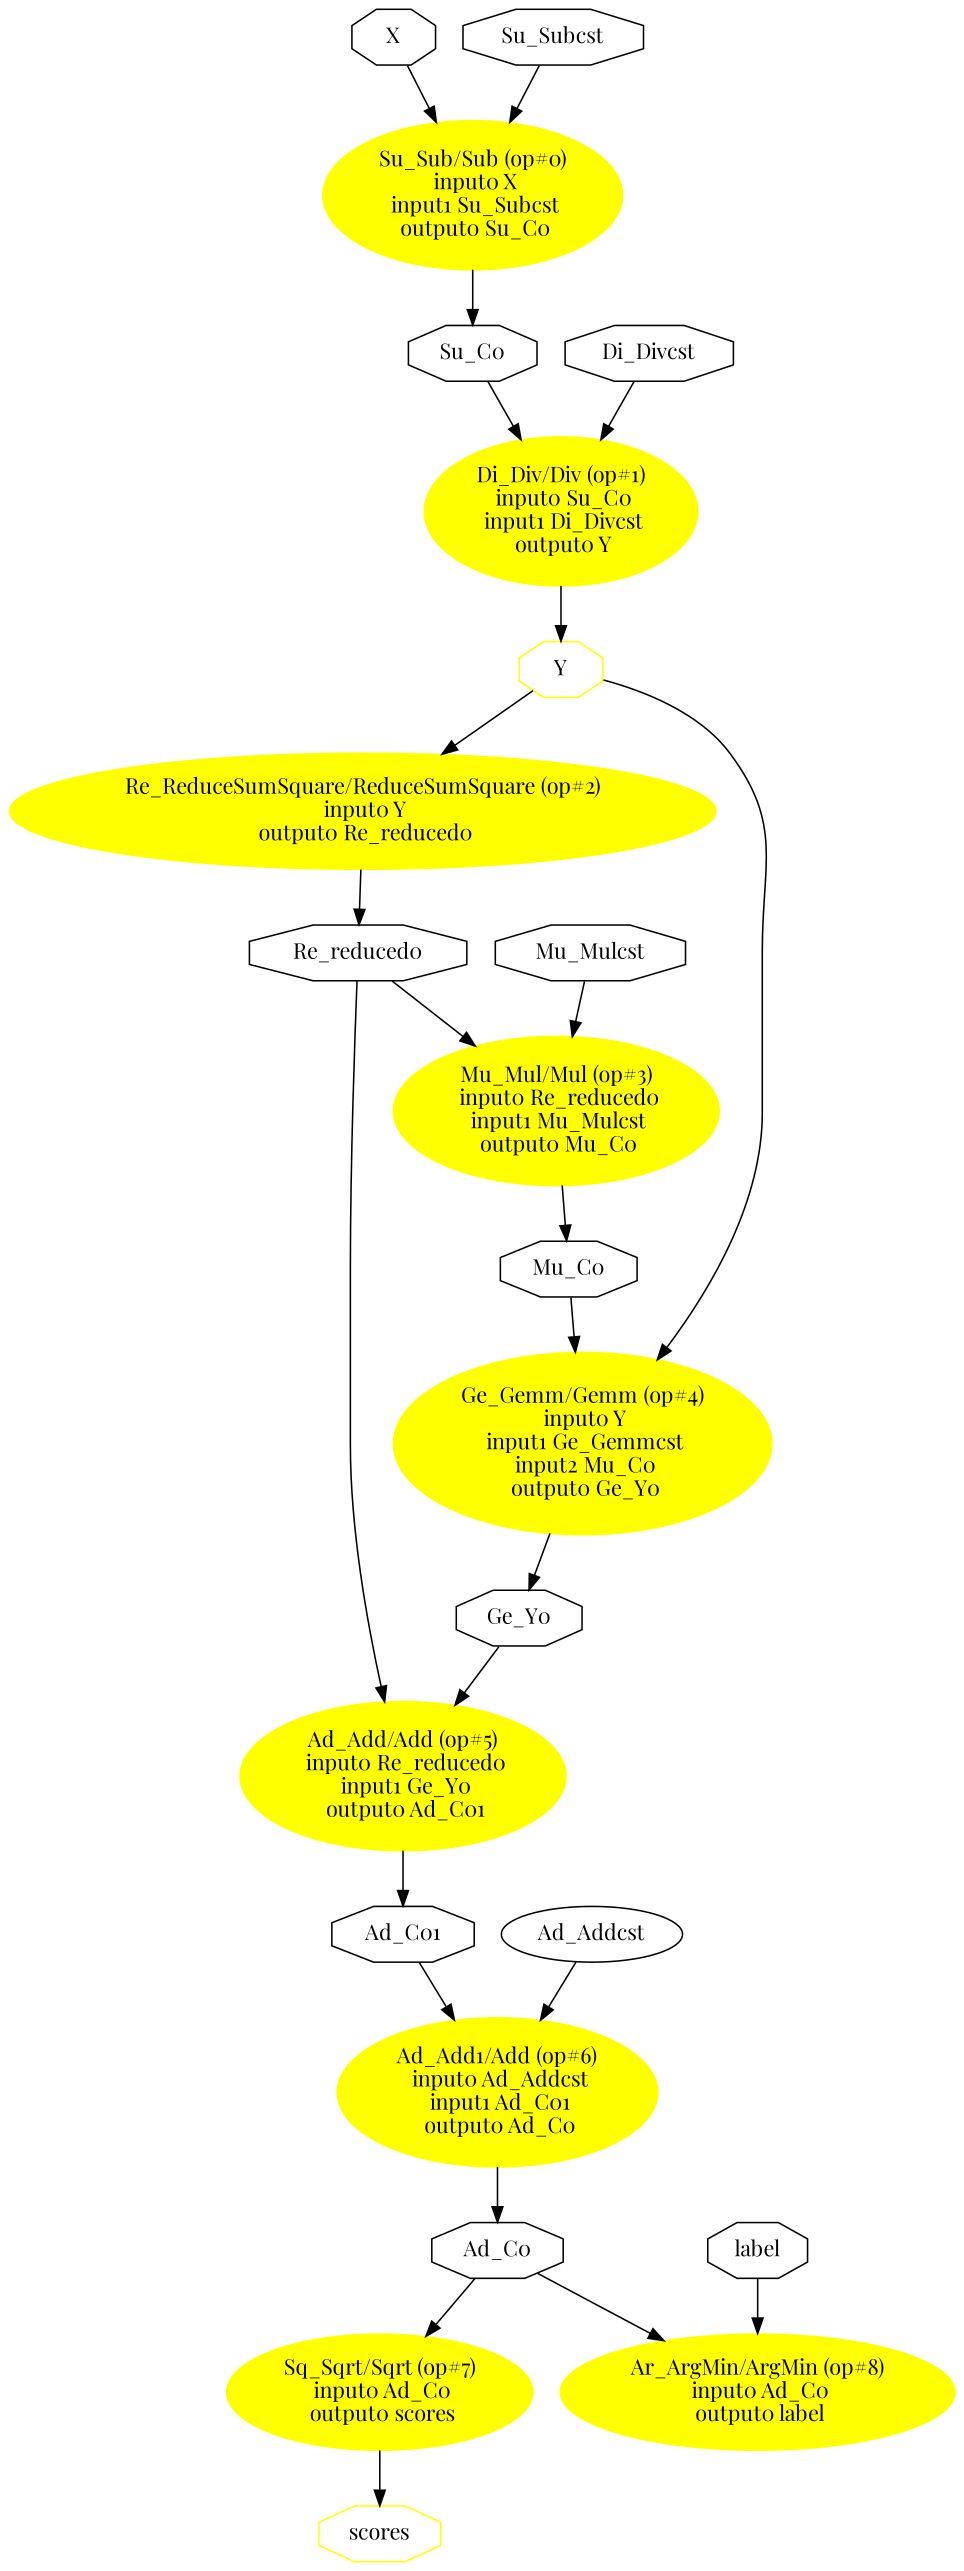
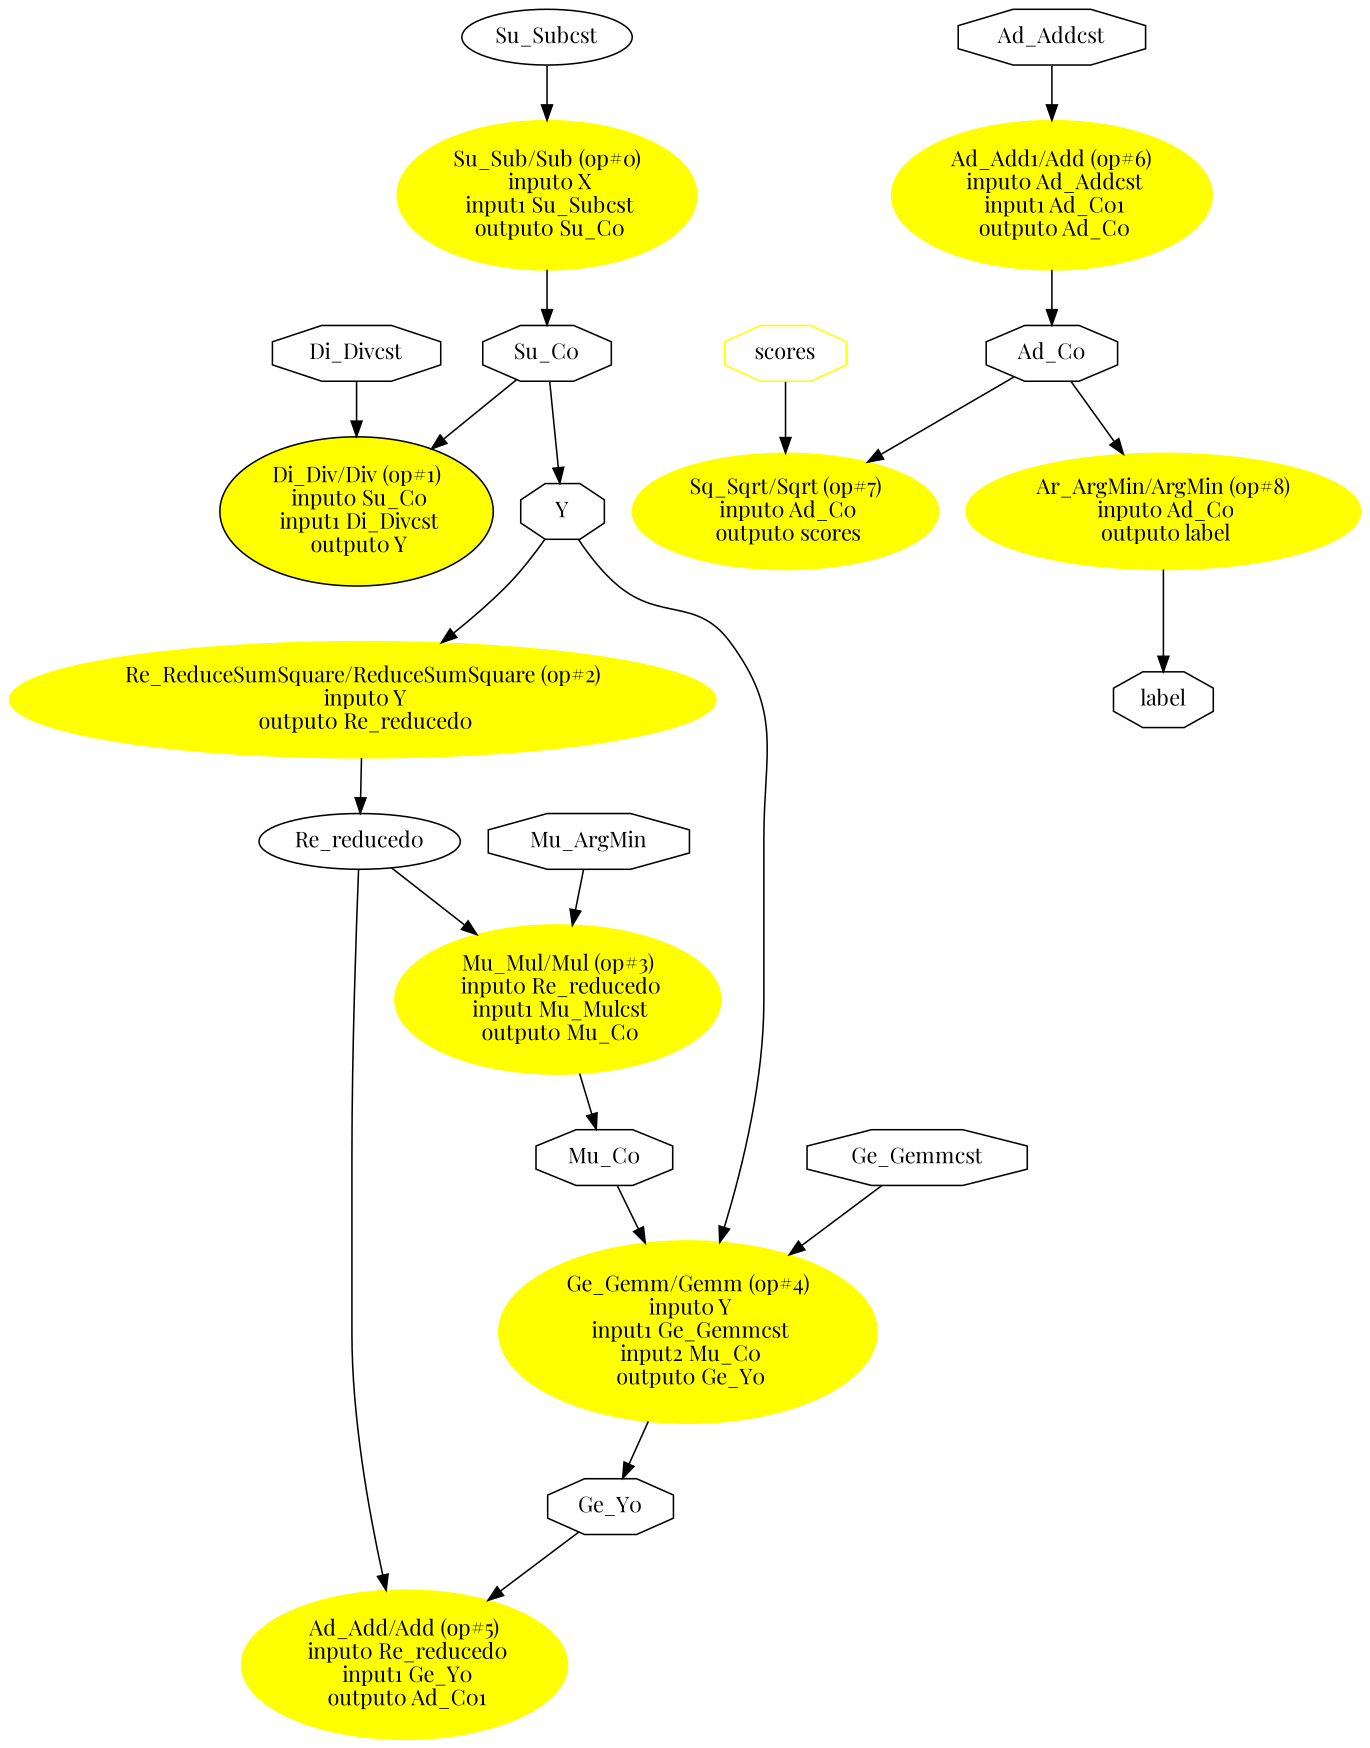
node "X": removed
node "Su_Subcst": shape octagon -> ellipse
node "Di_Div/Div (op#1) input0 Su_C0 input1 Di_Divcst output0 Y": color yellow -> black
edge "Di_Div/Div (op#1) input0 Su_C0 input1 Di_Divcst output0 Y" -> "Y": now "Su_C0" -> "Y"
node "Y": color yellow -> black
node "Re_reduced0": shape octagon -> ellipse
node "Mu_Mulcst": label "Mu_Mulcst" -> "Mu_ArgMin"
node "Ge_Gemmcst": added
node "Ad_C01": removed
node "Ad_Addcst": shape ellipse -> octagon
edge "label" -> "Ar_ArgMin/ArgMin (op#8) input0 Ad_C0 output0 label": reversed
edge "Sq_Sqrt/Sqrt (op#7) input0 Ad_C0 output0 scores" -> "scores": reversed
